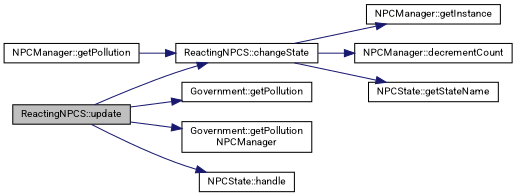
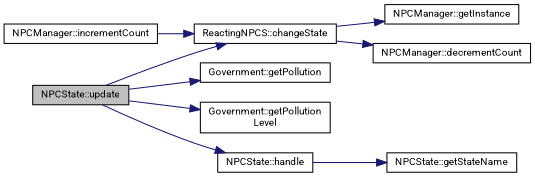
node "NPCManager::getPollution": label "NPCManager::getPollution" -> "NPCManager::incrementCount"
edge "ReactingNPCS::changeState" -> "NPCState::getStateName": now "NPCState::handle" -> "NPCState::getStateName"
node "ReactingNPCS::update": label "ReactingNPCS::update" -> "NPCState::update"
node "Government::getPollution NPCManager": label "Government::getPollution NPCManager" -> "Government::getPollution Level"
